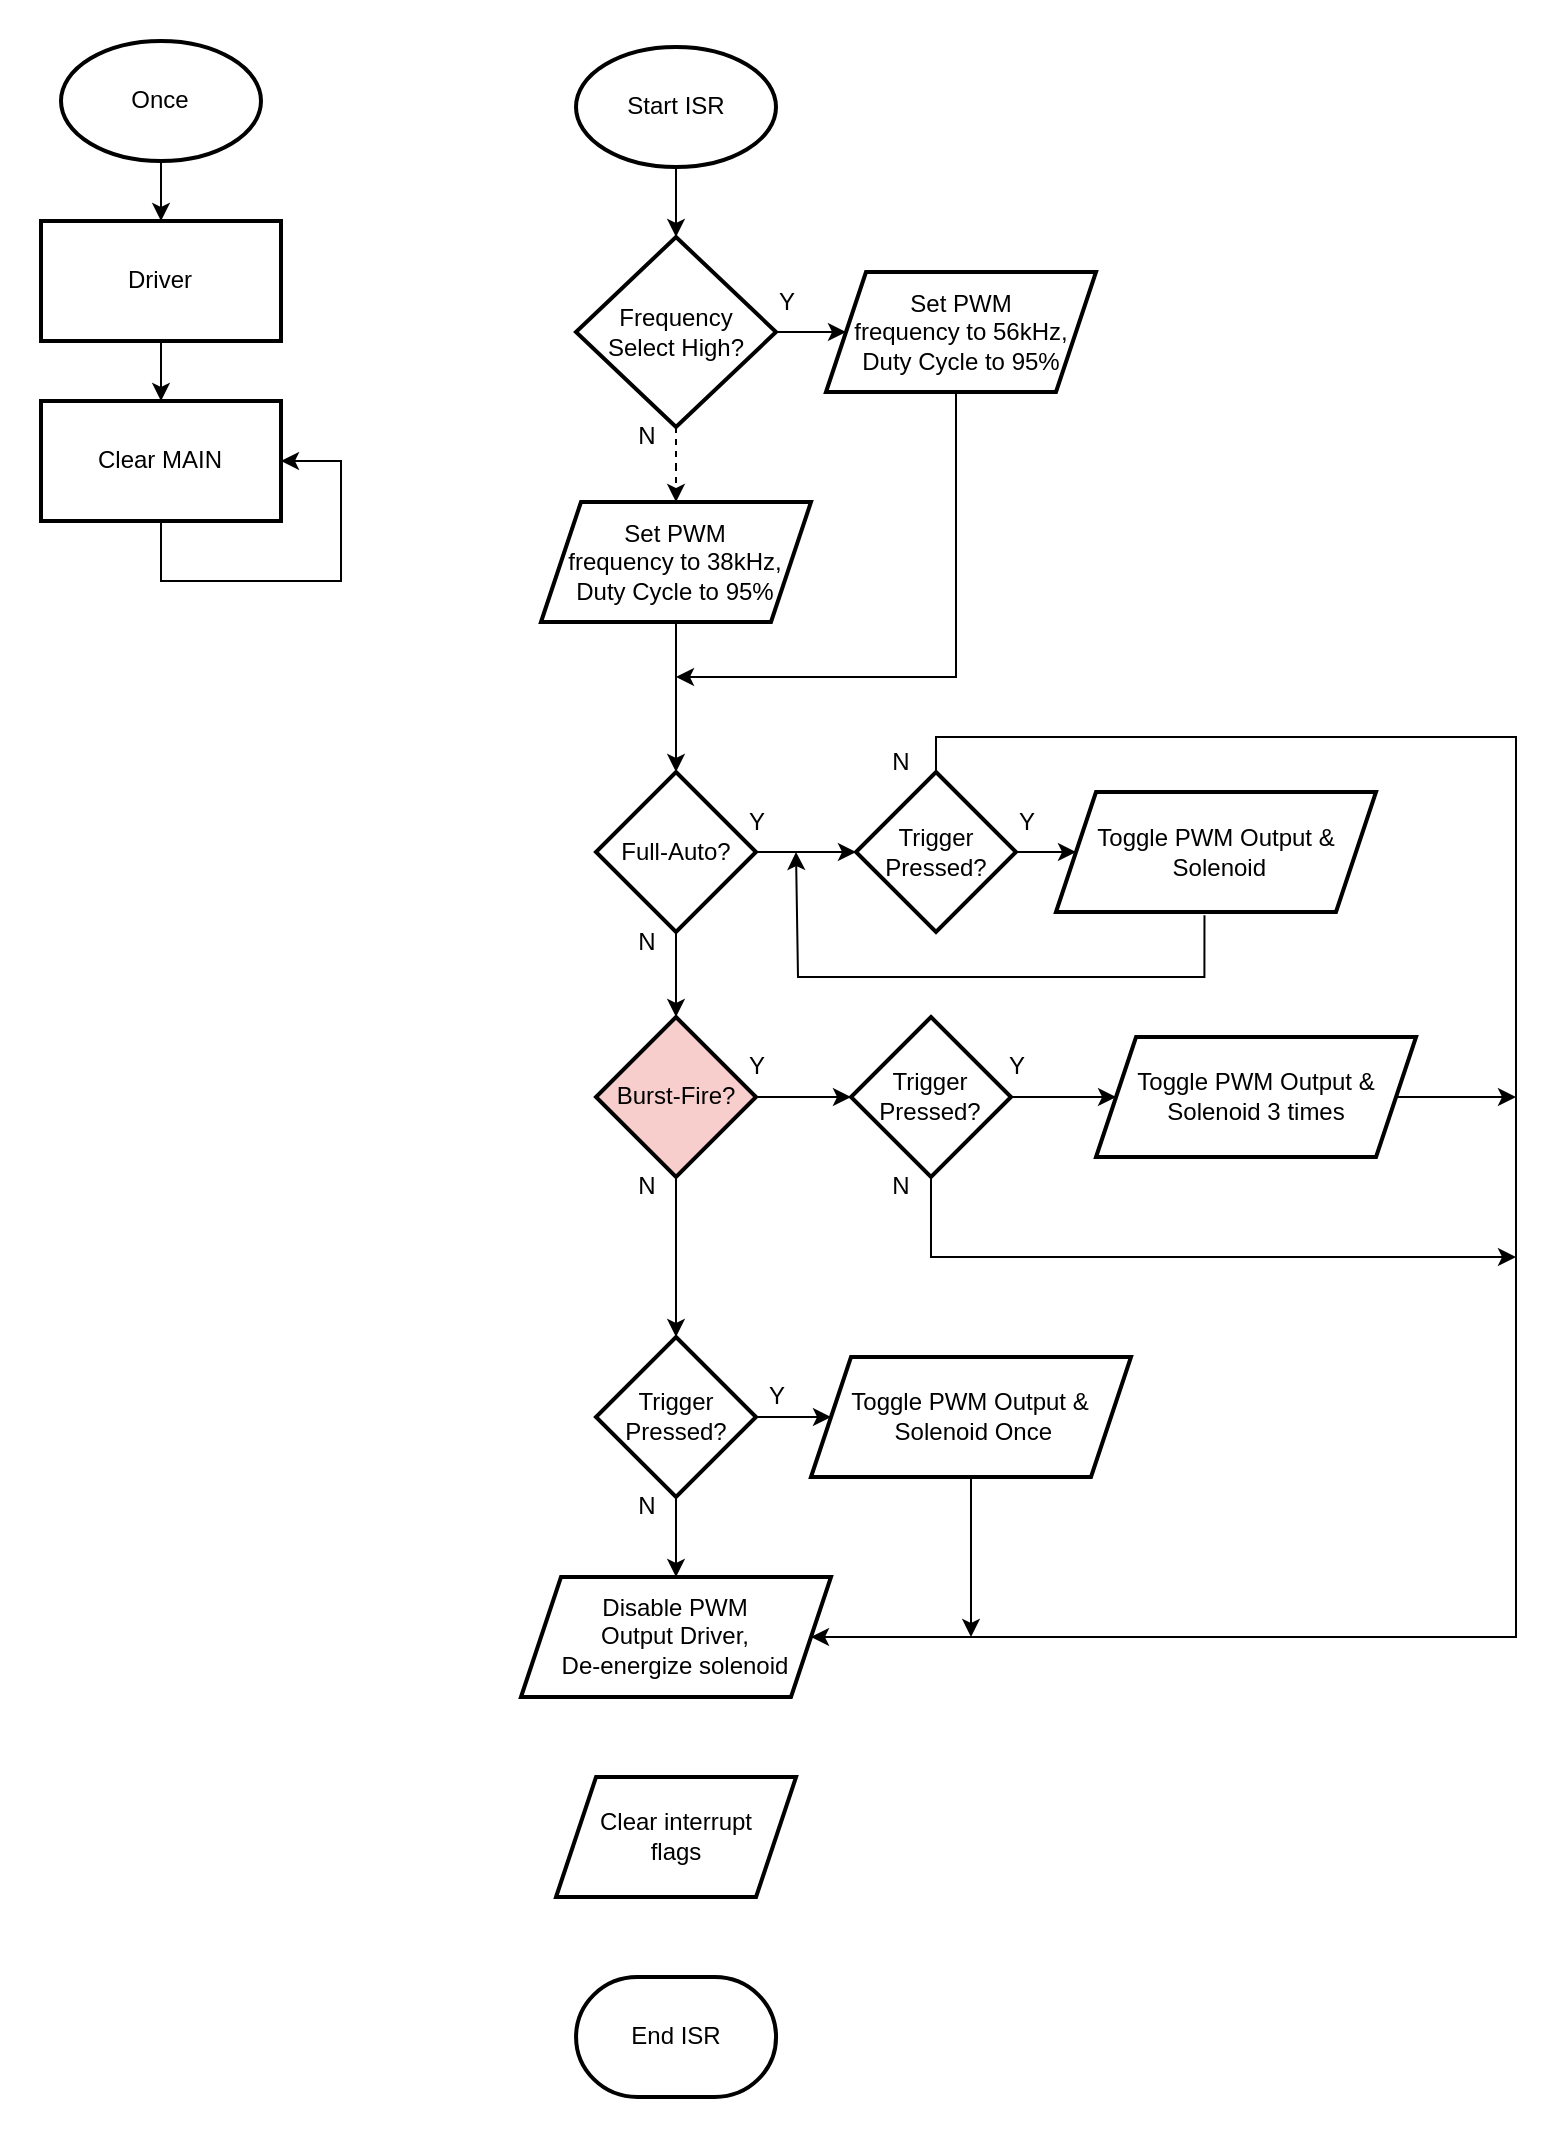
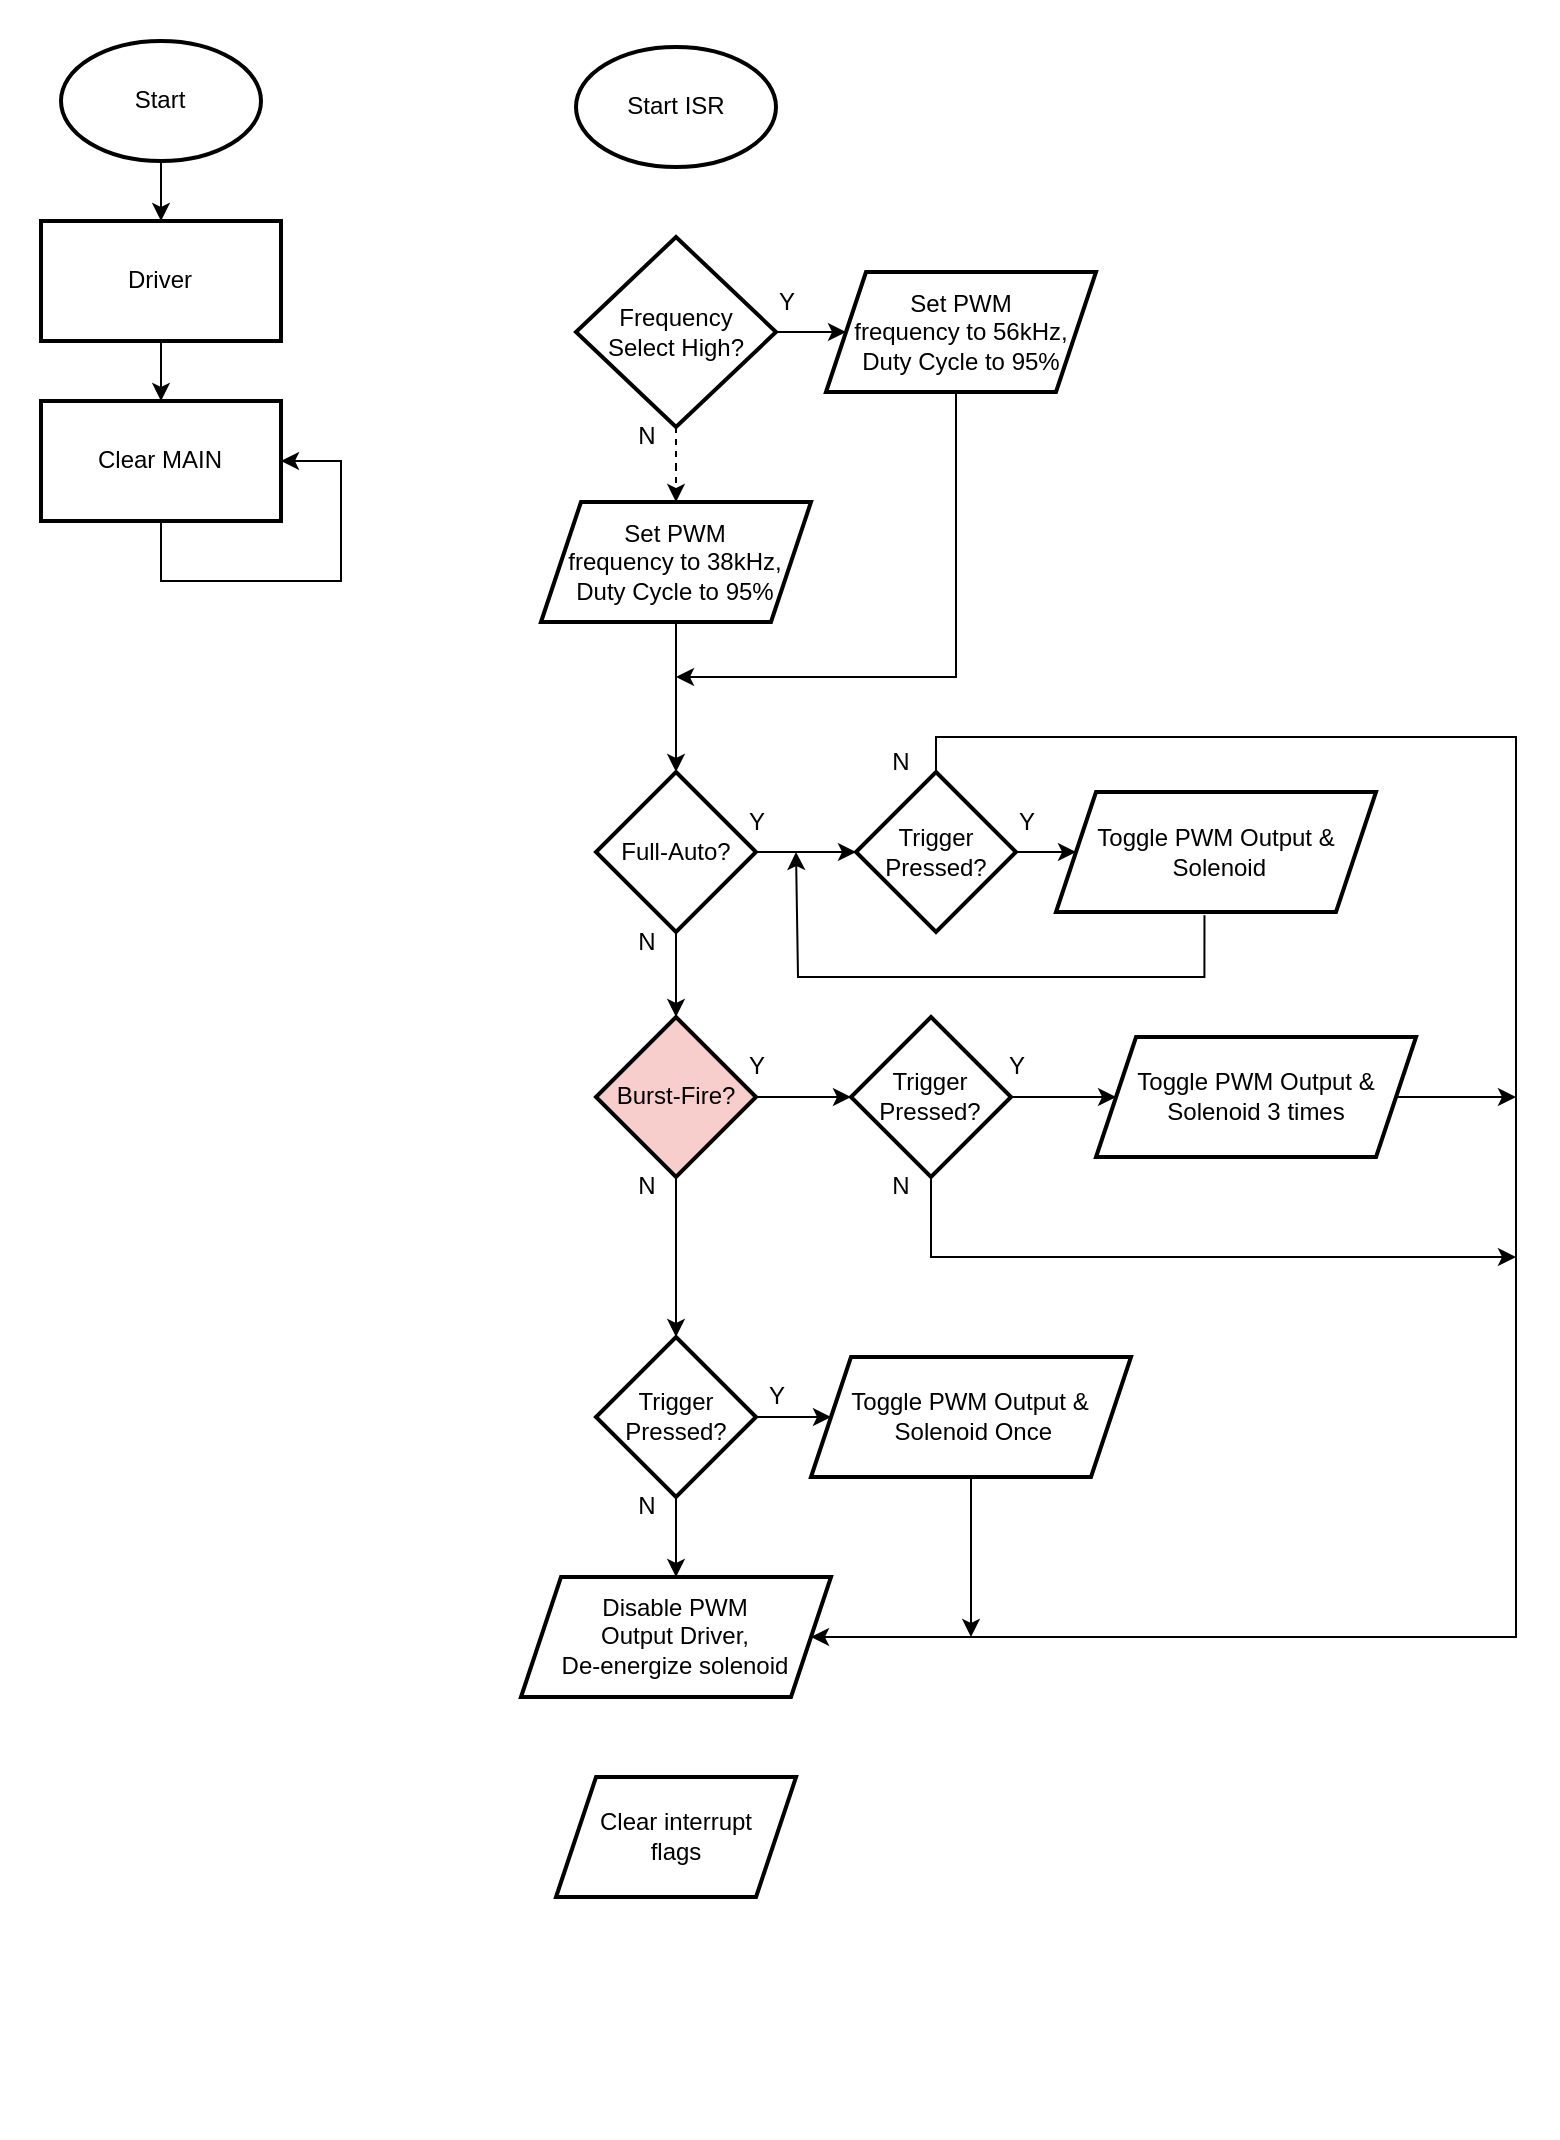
node "Once": label "Once" -> "Start"
edge "Start ISR" -> "Frequency Select High?": removed
node "End ISR": removed
